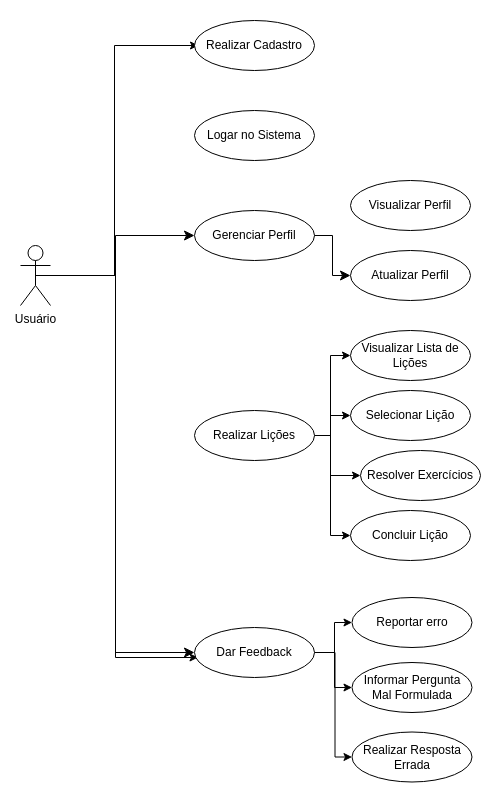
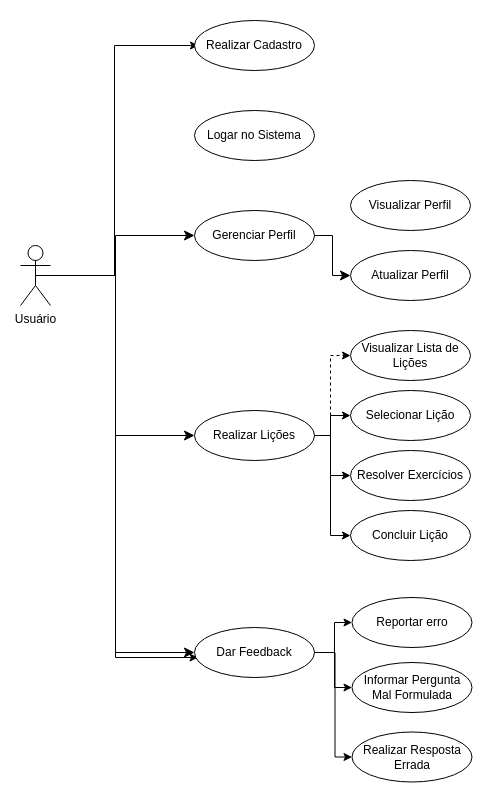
edge "Realizar Lições" -> "Visualizar Lista de Lições": style solid -> dashed
edge "Usuário" -> "Realizar Lições": added
node "Resolver Exercícios": moved (421, 476) -> (411, 476)
